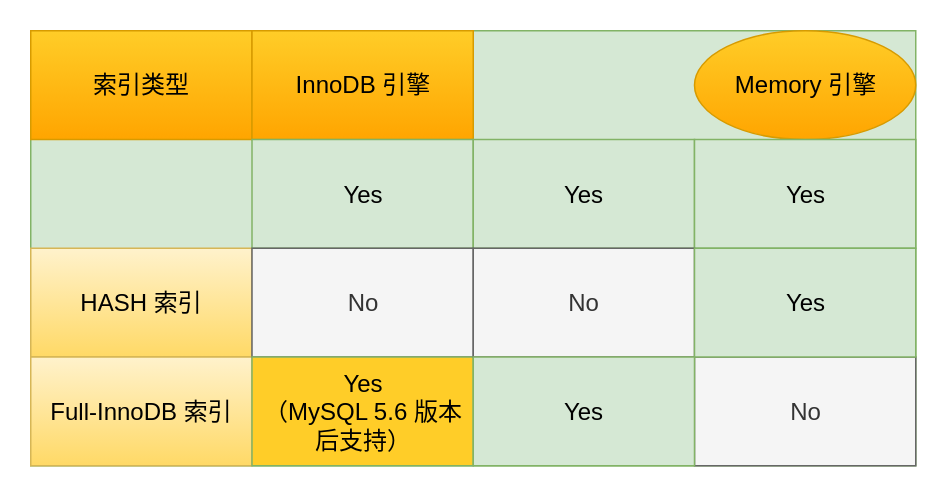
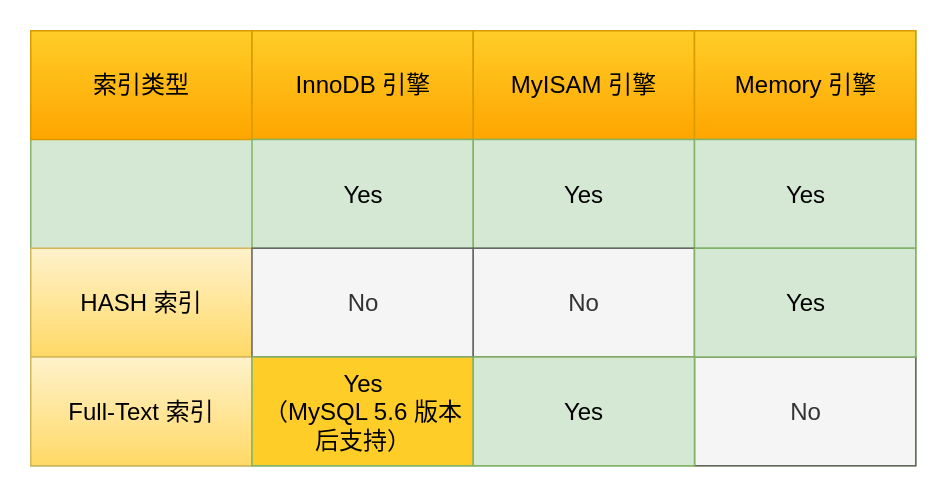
node "MyISAM 引擎": added
node "Memory 引擎": shape ellipse -> rectangle
node "Full-InnoDB 索引": label "Full-InnoDB 索引" -> "Full-Text 索引"
